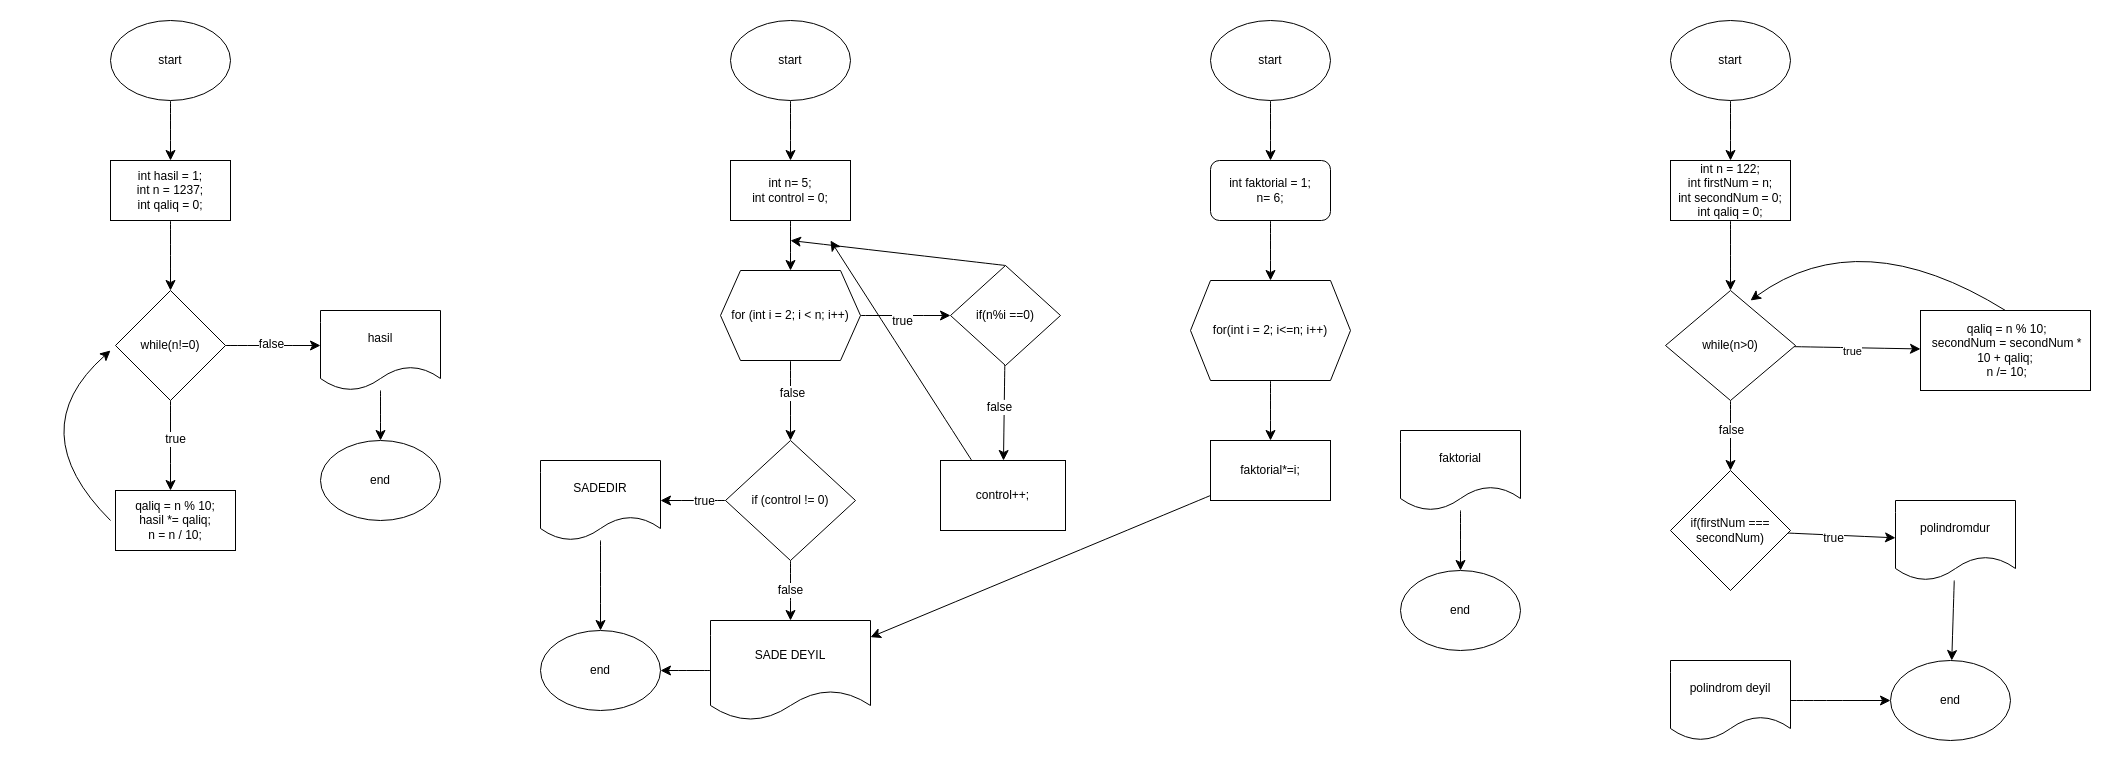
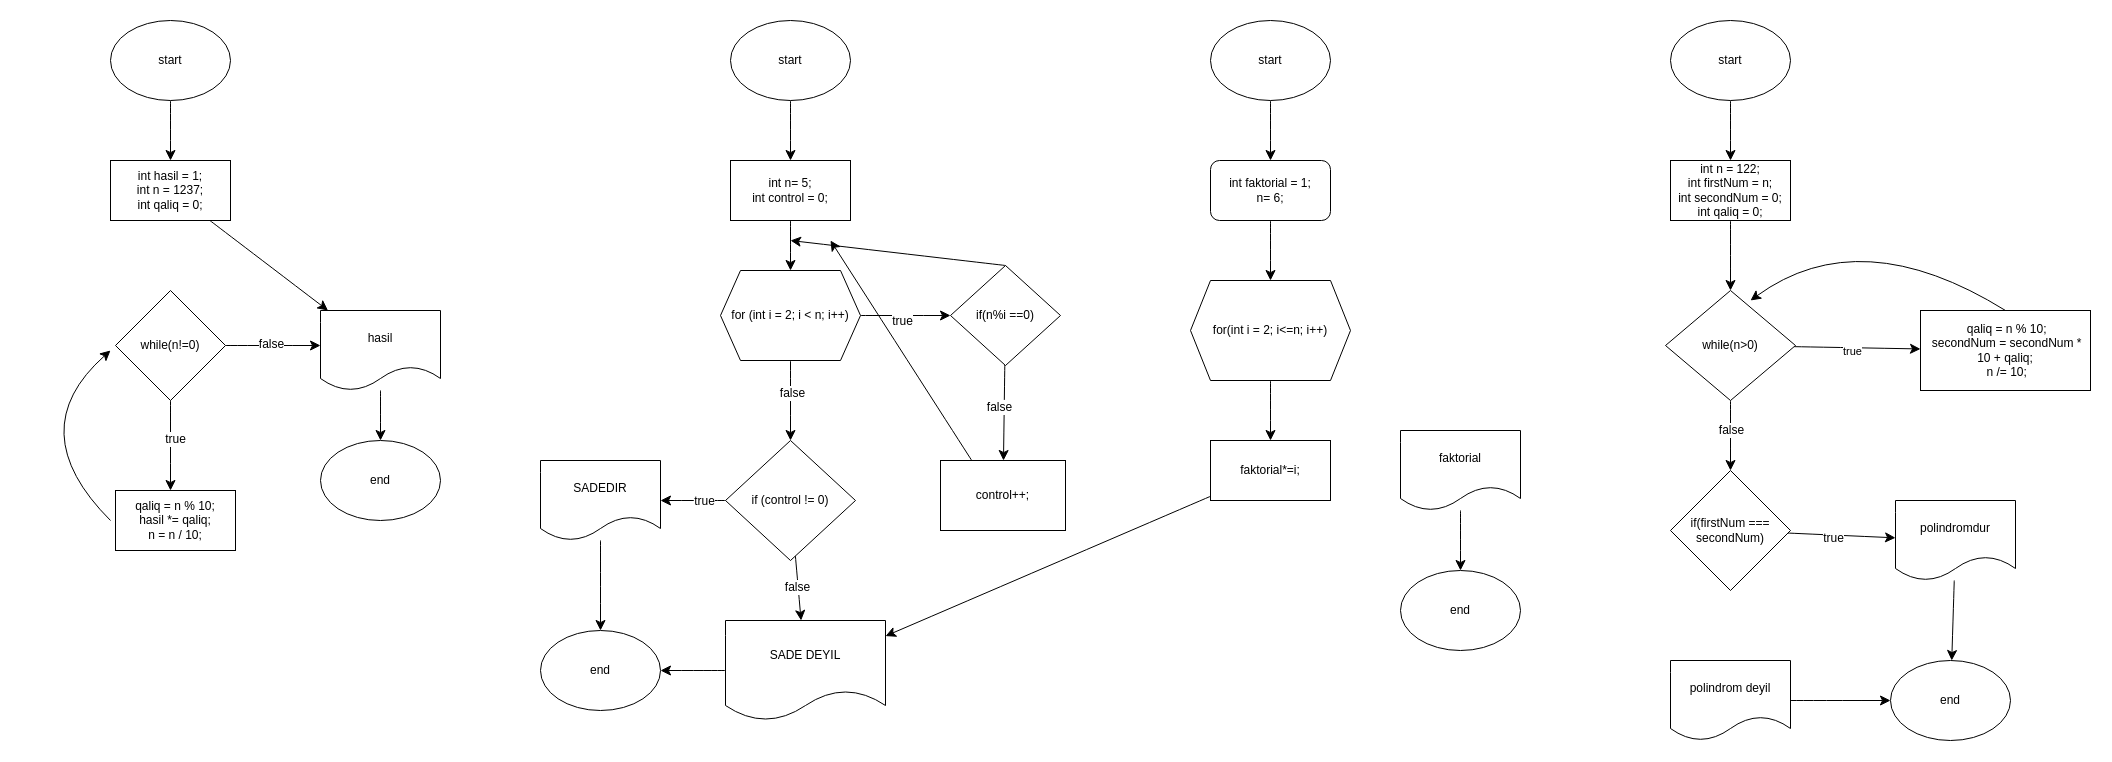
edge "int hasil = 1; int n = 1237; int qaliq = 0;" -> "while(n!=0)": now "int hasil = 1; int n = 1237; int qaliq = 0;" -> "hasil"
node "SADE DEYIL": moved (791, 671) -> (806, 671)
